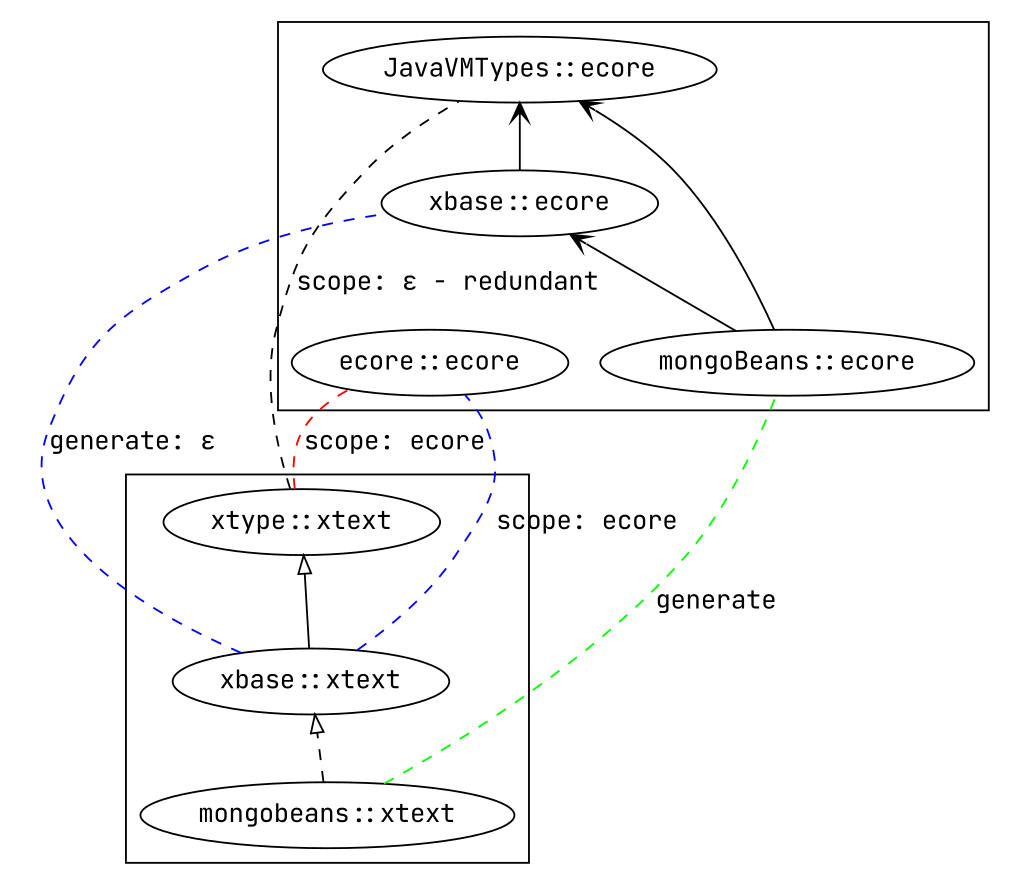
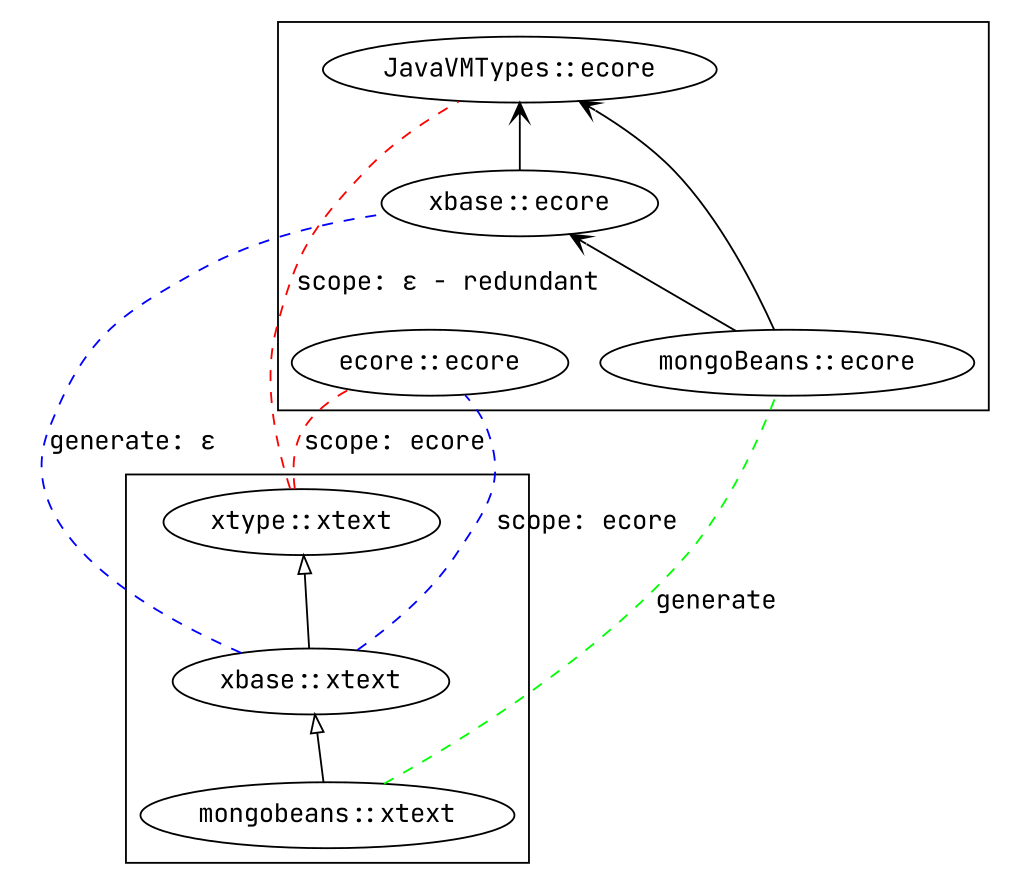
edge "xtype::xtext" -> "JavaVMTypes::ecore": color black -> red
edge "mongobeans::xtext" -> "xbase::xtext": style dashed -> solid
